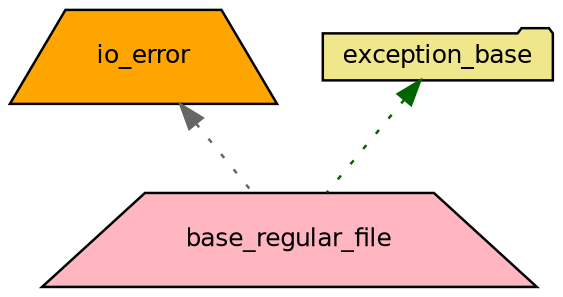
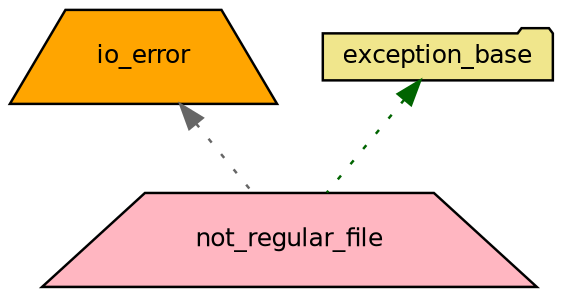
node "base_regular_file": label "base_regular_file" -> "not_regular_file"
